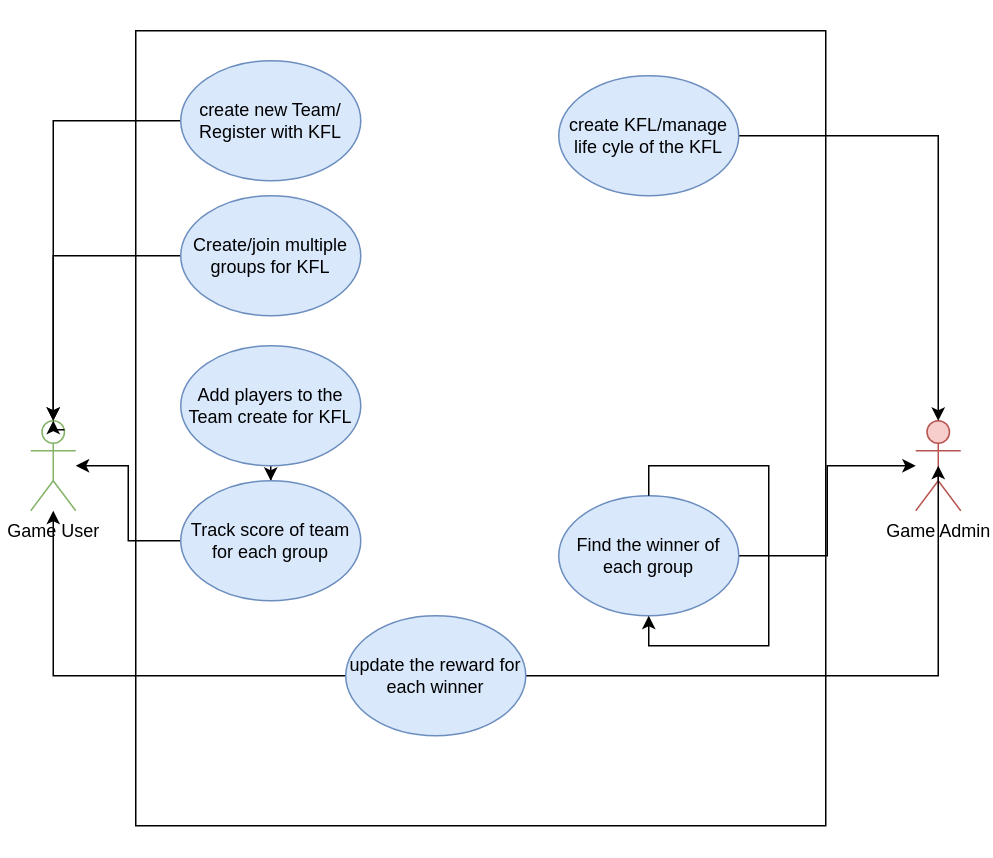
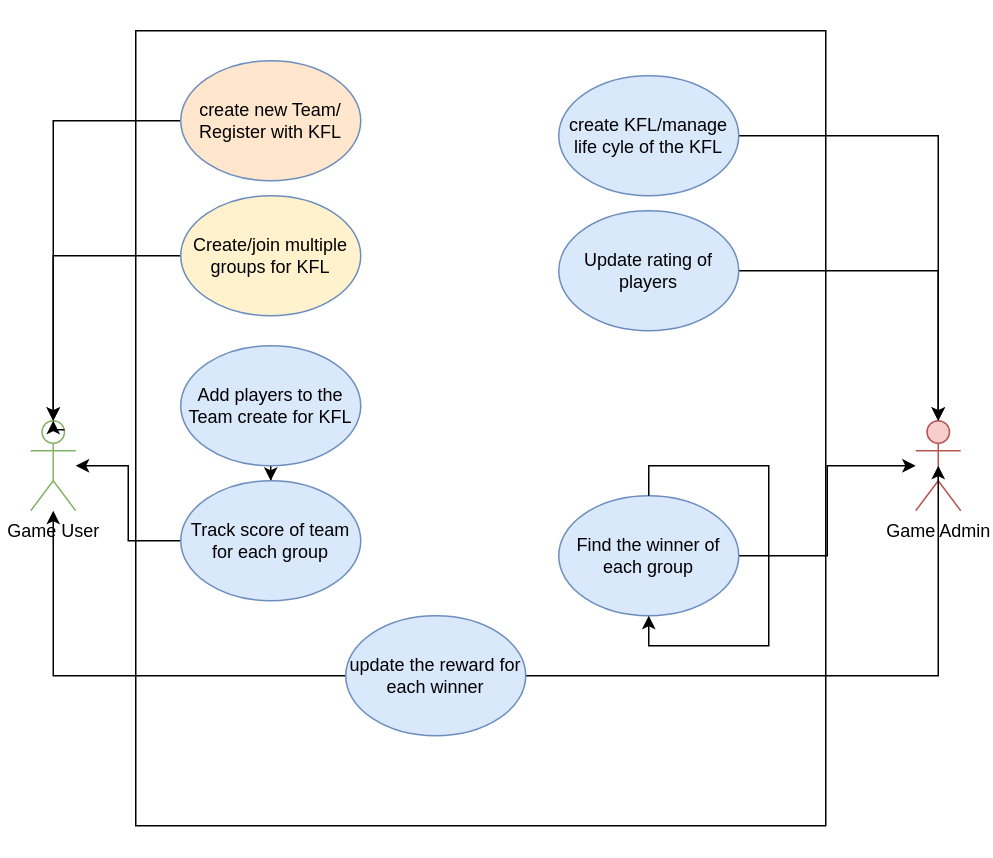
node "create new Team/ Register with KFL": fillcolor #dae8fc -> #ffe6cc
node "Create/join multiple groups for KFL": fillcolor #dae8fc -> #fff2cc
node "Update rating of players": added
edge "Update rating of players" -> "Game Admin": added
